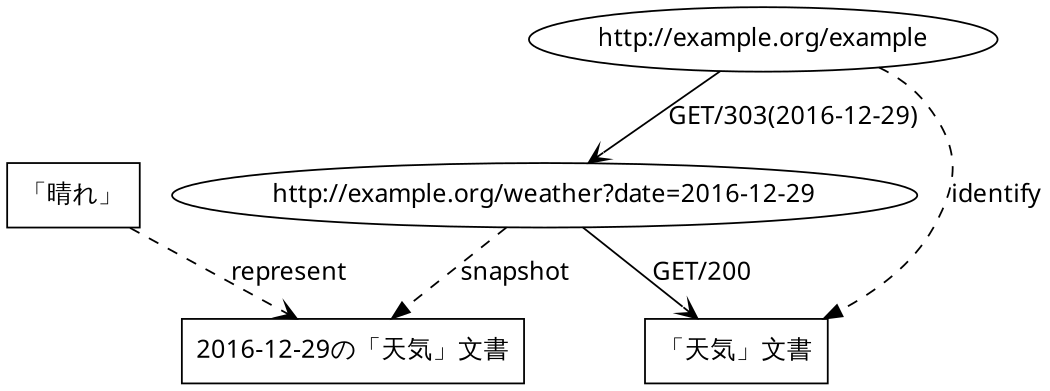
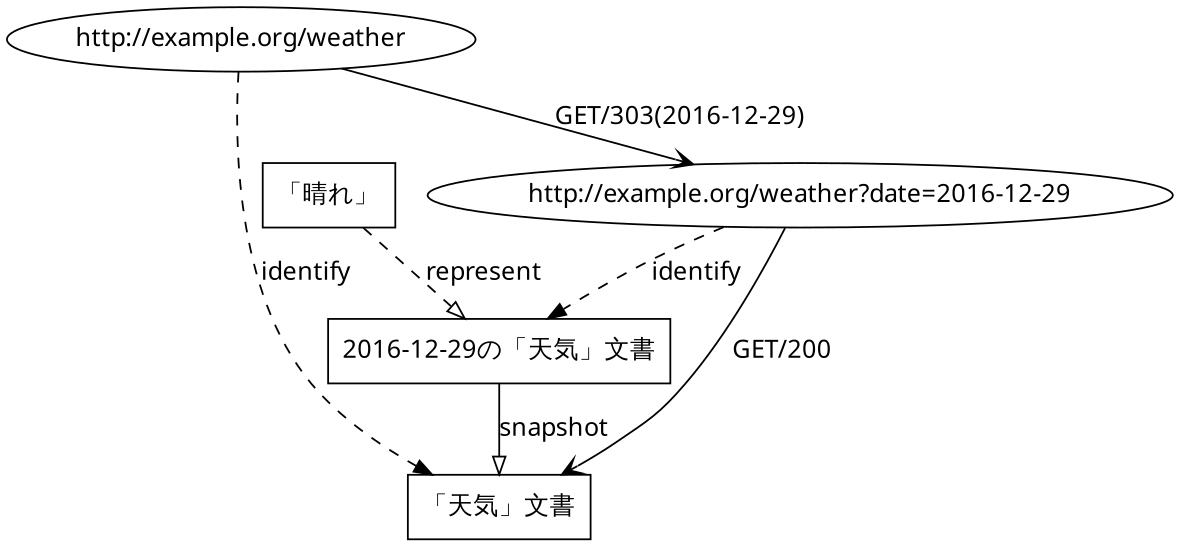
node "http://example.org/example": label "http://example.org/example" -> "http://example.org/weather"
edge "「晴れ」" -> "2016-12-29の「天気」文書": arrowhead vee -> onormal
edge "http://example.org/weather?date=2016-12-29" -> "2016-12-29の「天気」文書": label "snapshot" -> "identify"
edge "2016-12-29の「天気」文書" -> "「天気」文書": added, label "snapshot"
